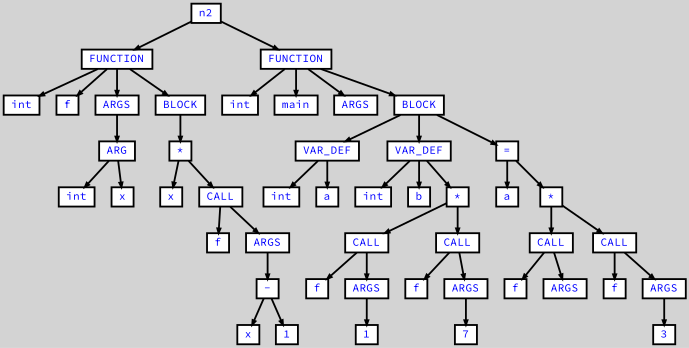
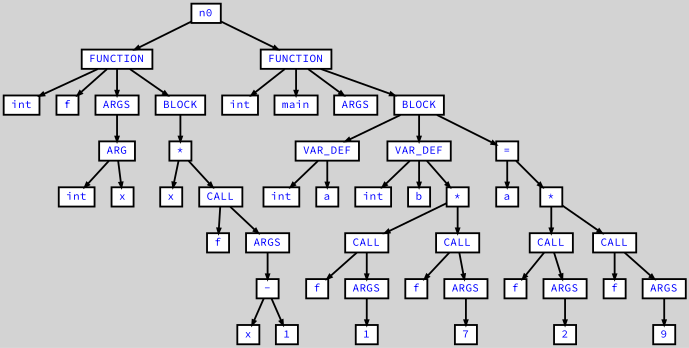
node "n2": label "n2" -> "n0"
node "2": added
node "3": label "3" -> "9"
